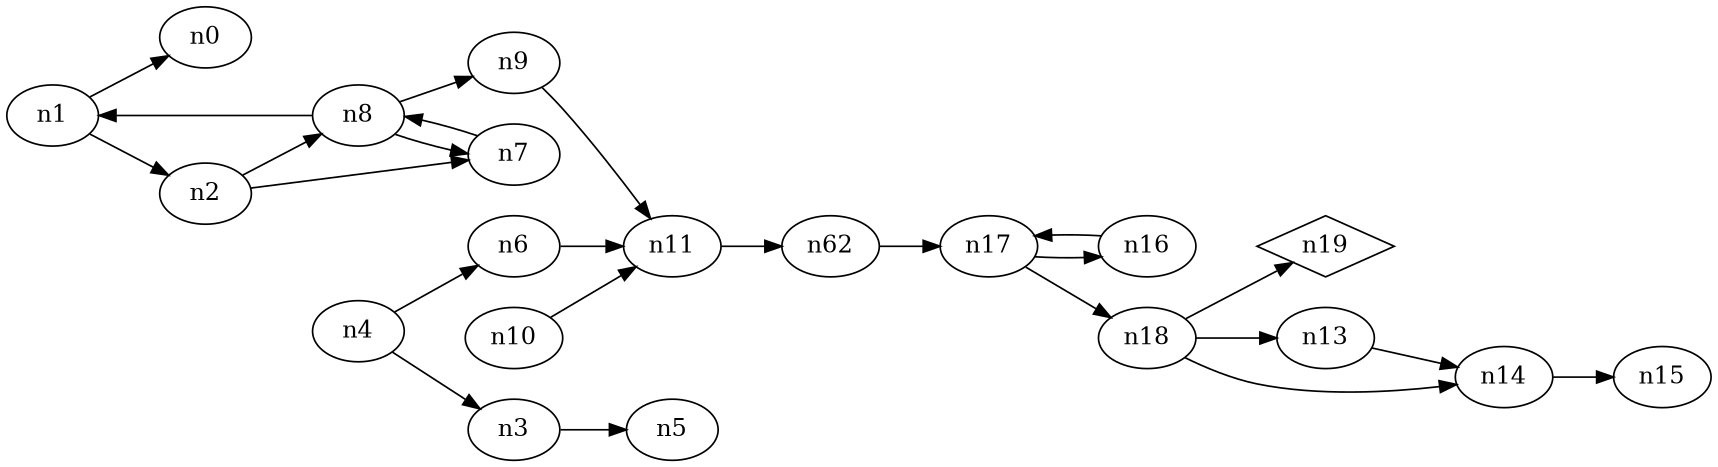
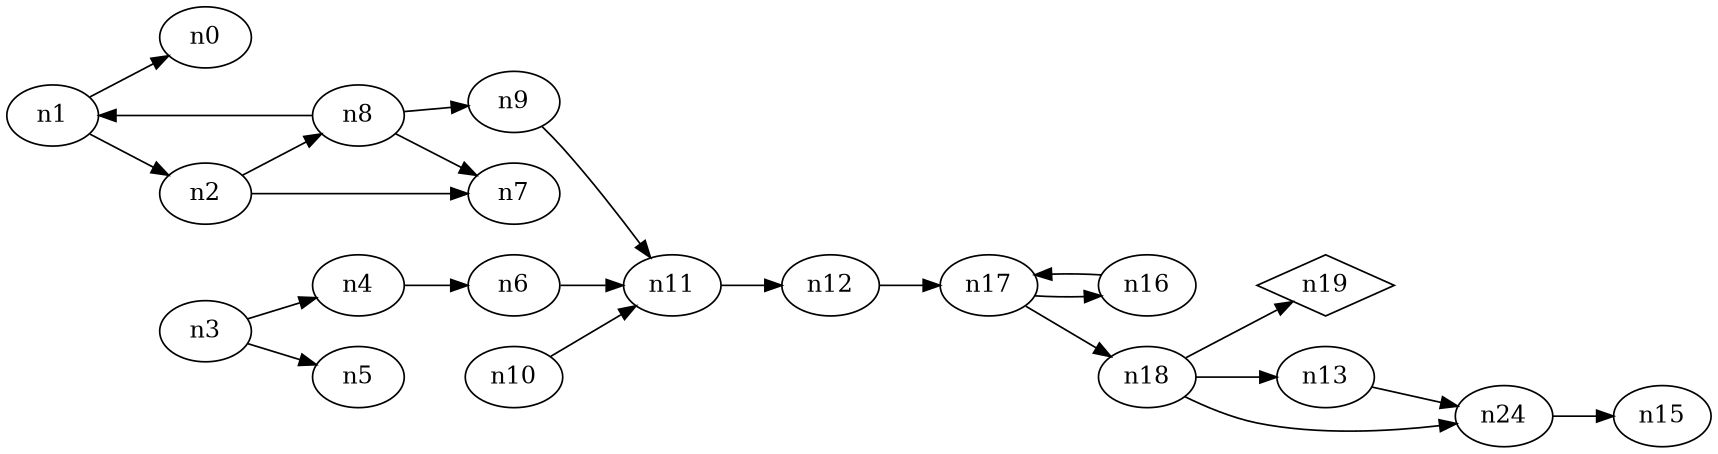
edge "n7" -> "n8": removed
node "n62": label "n62" -> "n12"
edge "n4" -> "n3": reversed
node "n14": label "n14" -> "n24"
